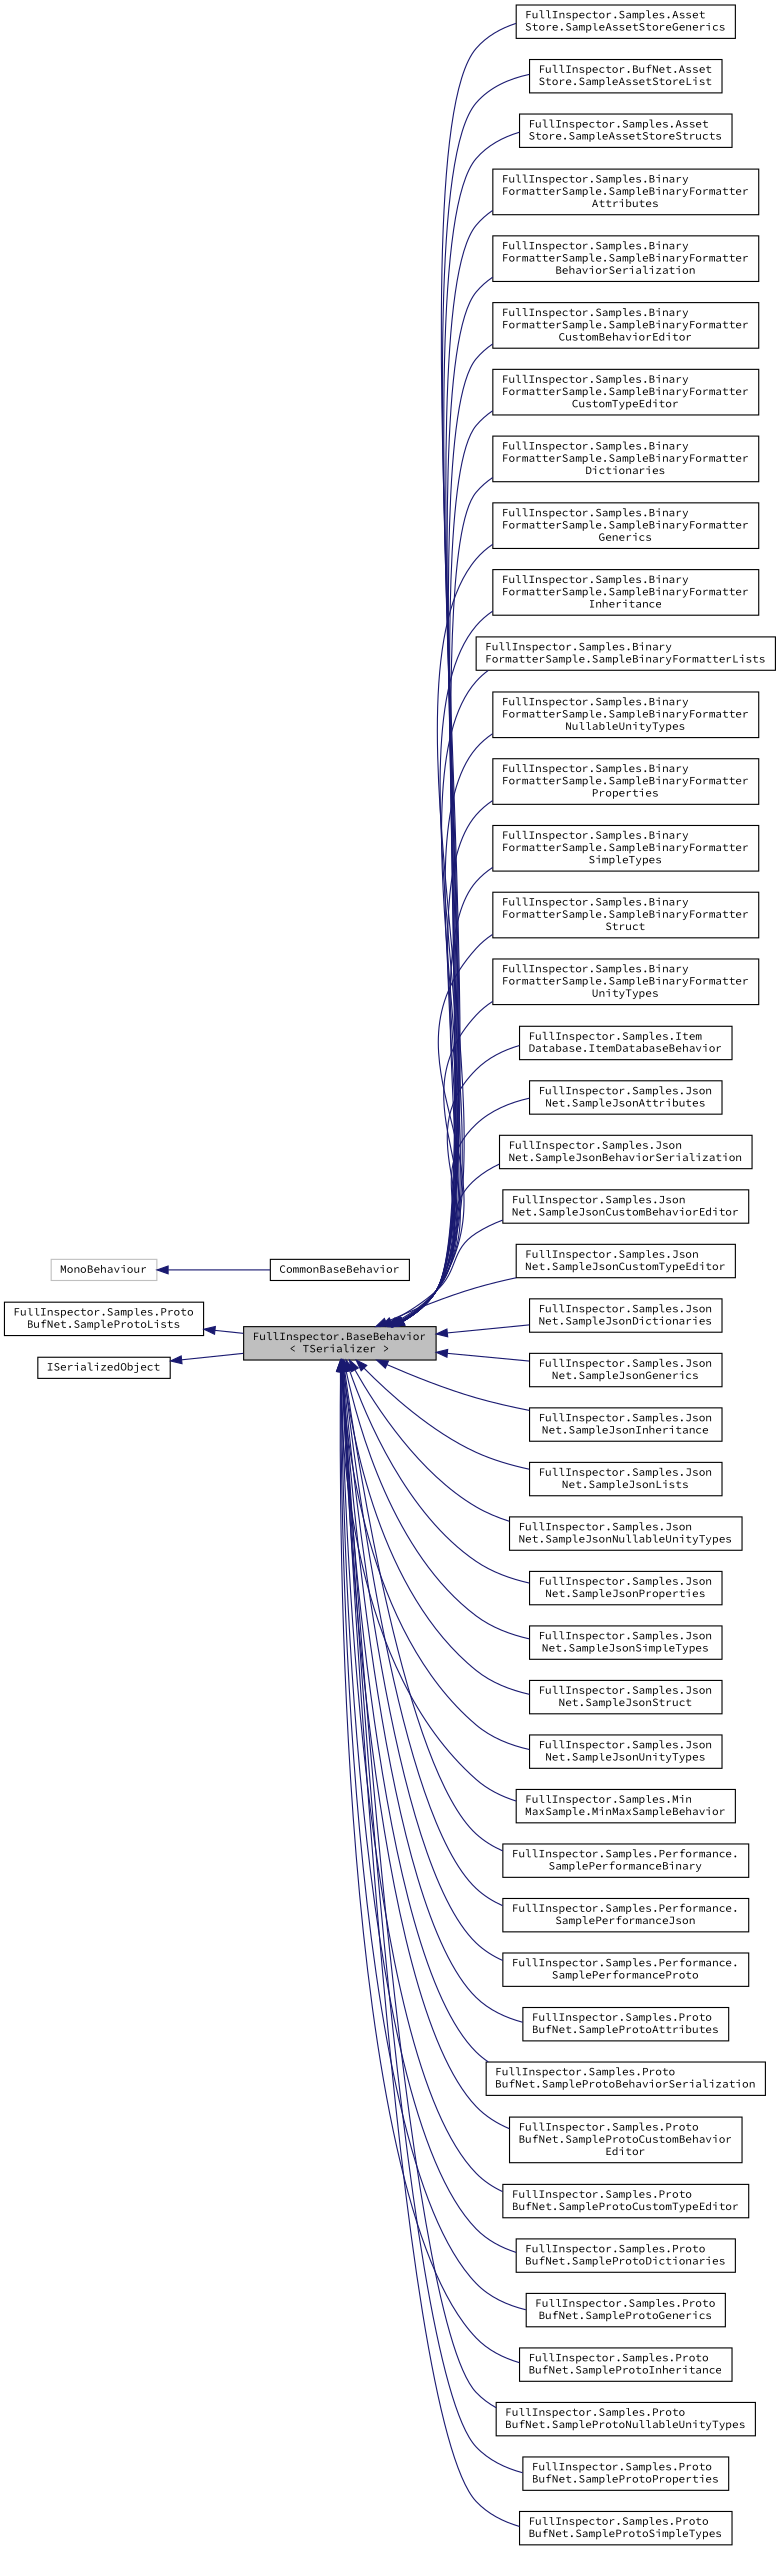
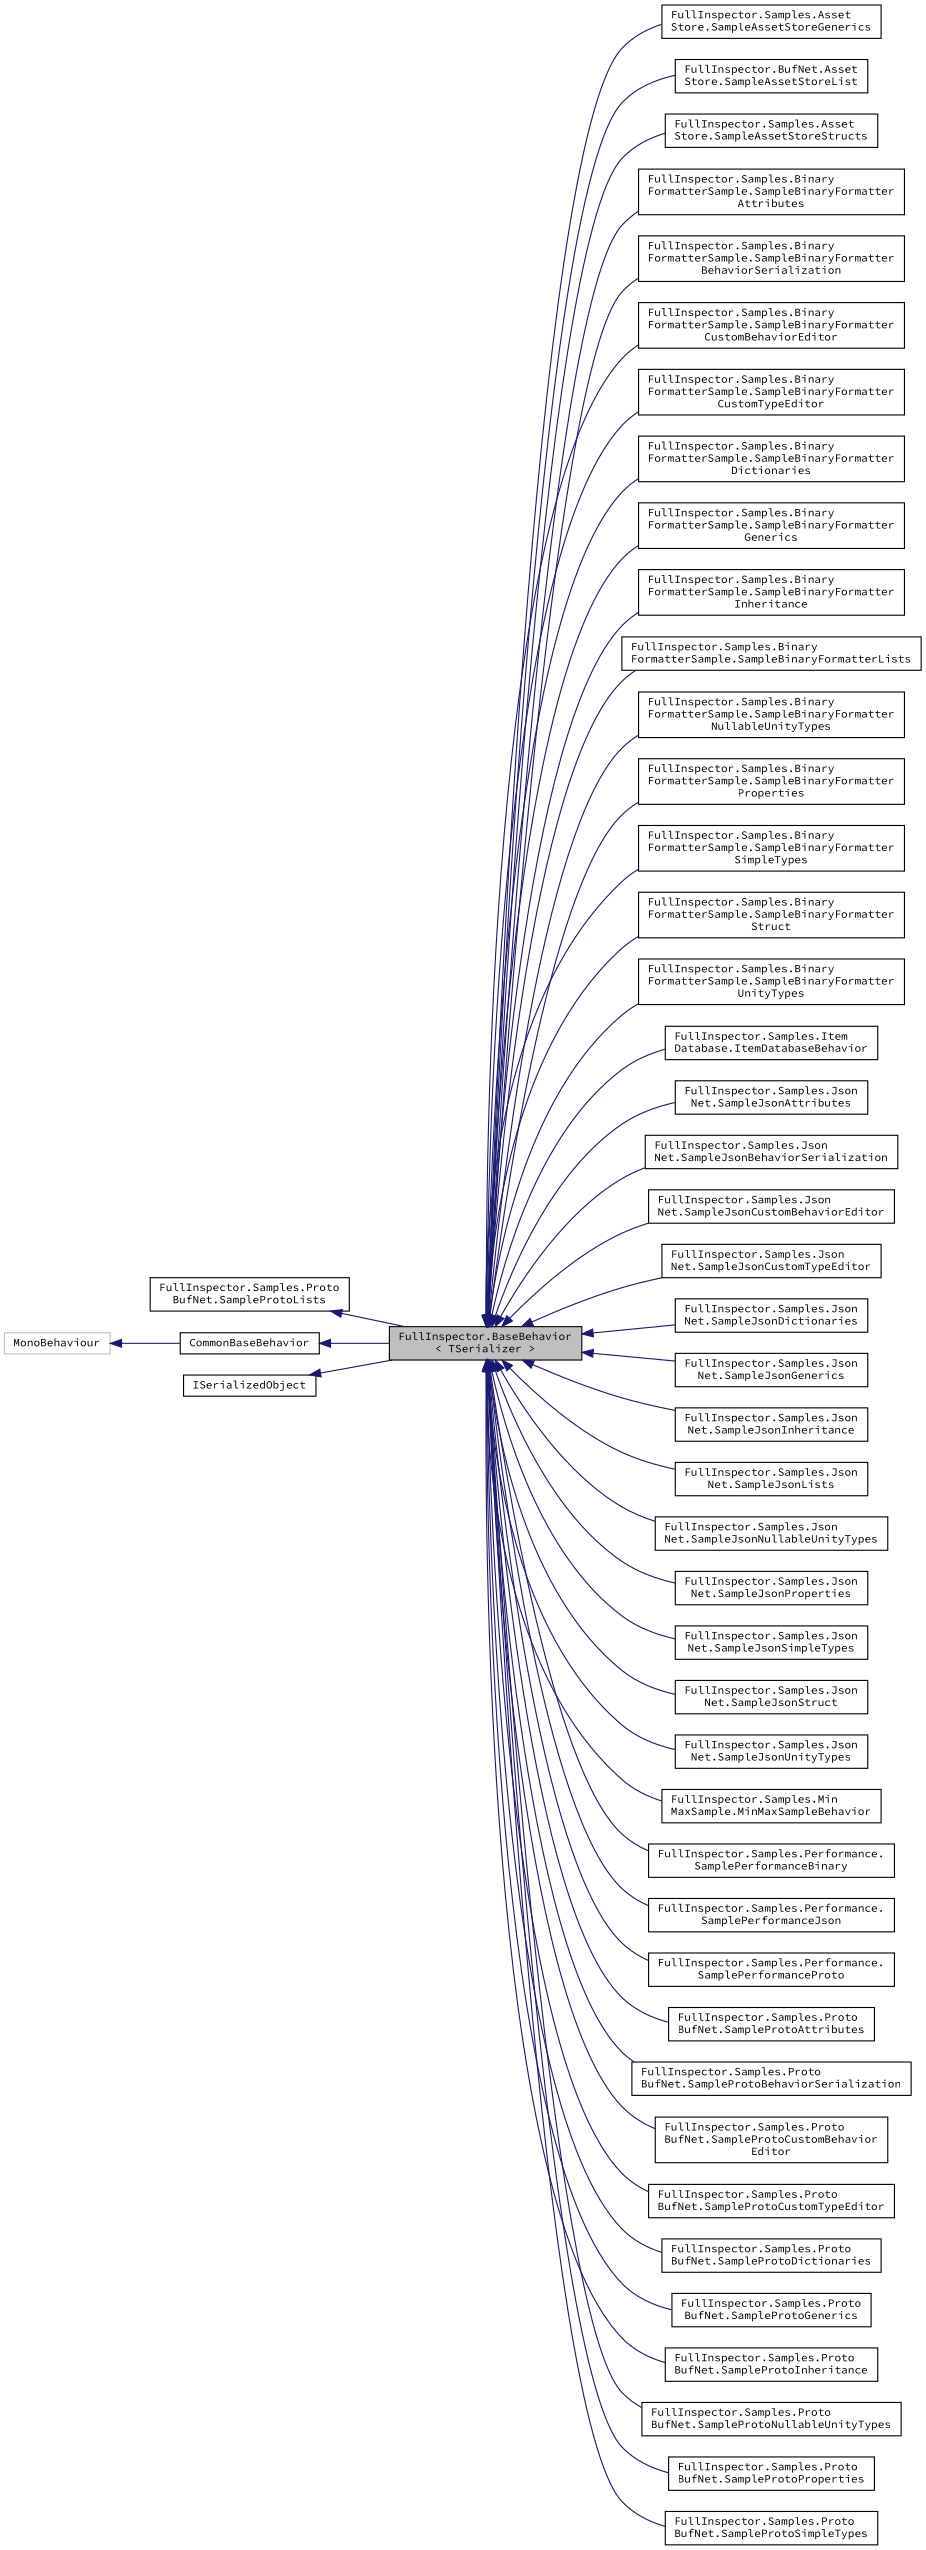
edge "FullInspector.BaseBehavior < TSerializer >" -> "CommonBaseBehavior": added
